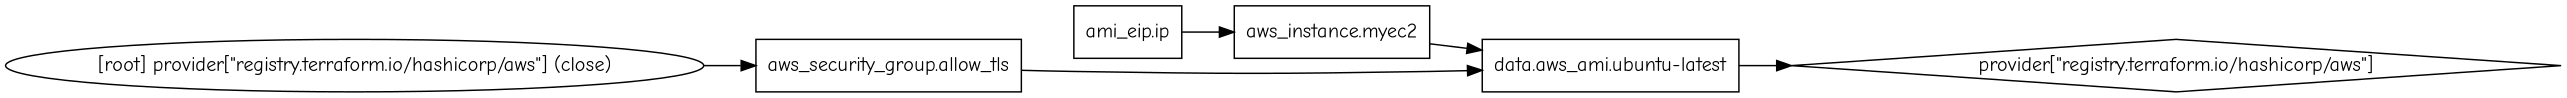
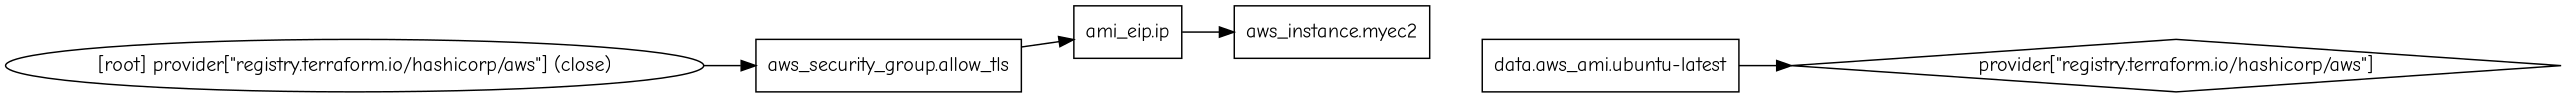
edge "aws_instance.myec2" -> "data.aws_ami.ubuntu-latest": removed
edge "aws_security_group.allow_tls" -> "data.aws_ami.ubuntu-latest": now "aws_security_group.allow_tls" -> "ami_eip.ip"
